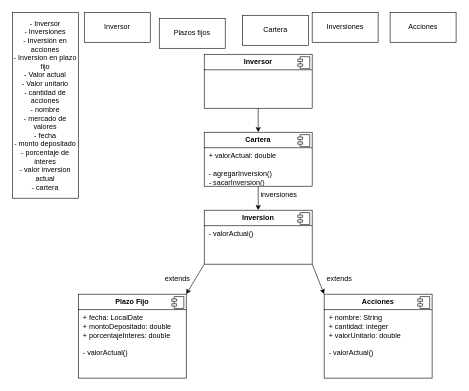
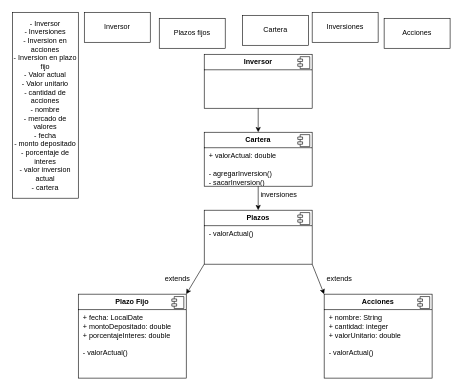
node "Acciones": moved (423, 27) -> (417, 33)
node "Inversion - valorActual()": label "Inversion - valorActual()" -> "Plazos - valorActual()"
